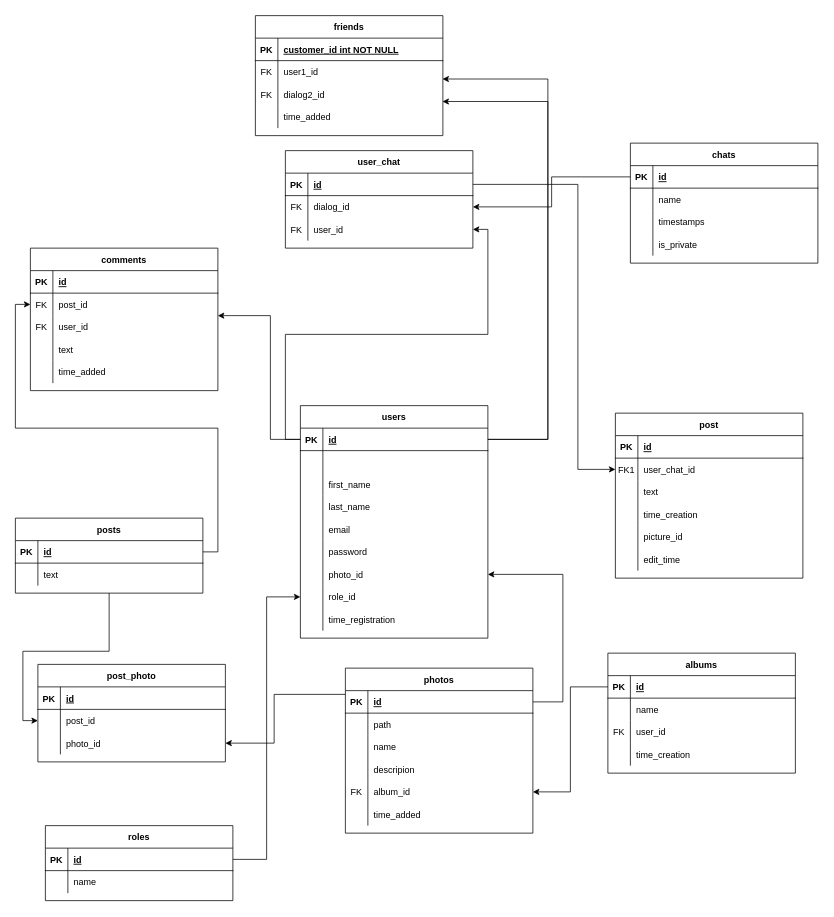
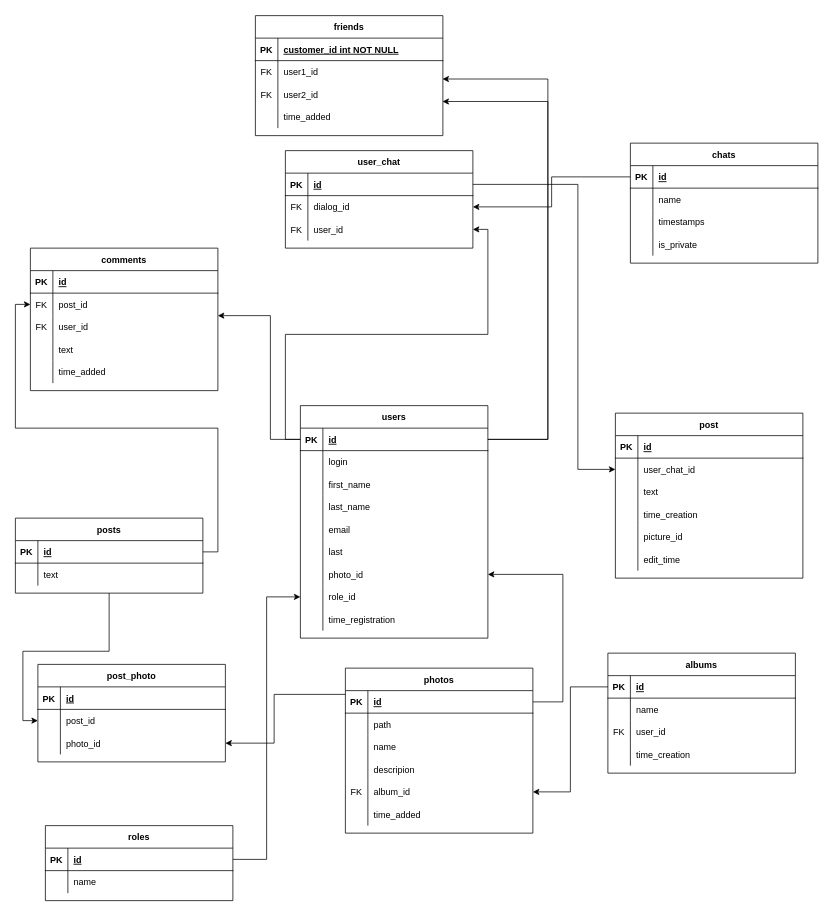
node "dialog2_id": label "dialog2_id" -> "user2_id"
node "login": added
node "FK1": removed
node "password": label "password" -> "last"
